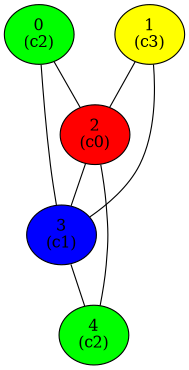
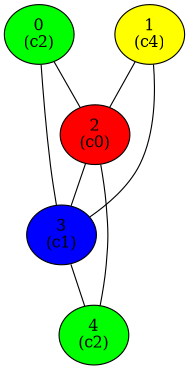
node "1 (c3)": label "1 (c3)" -> "1 (c4)"
